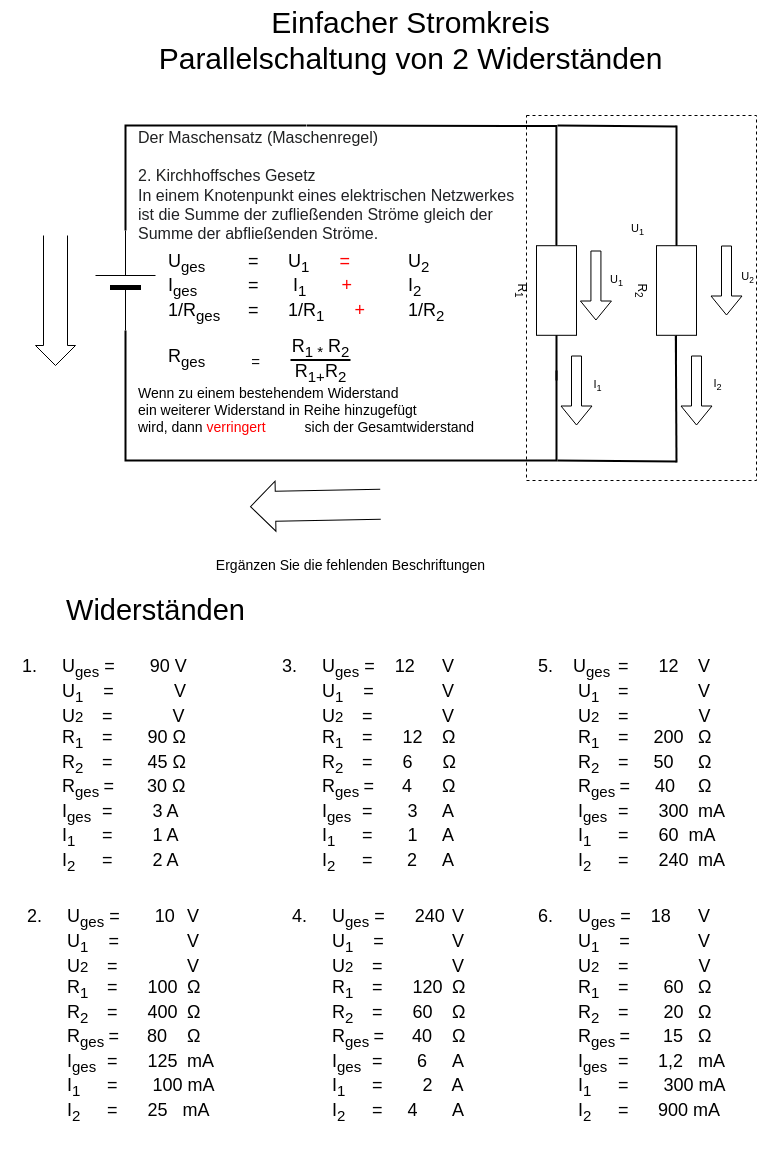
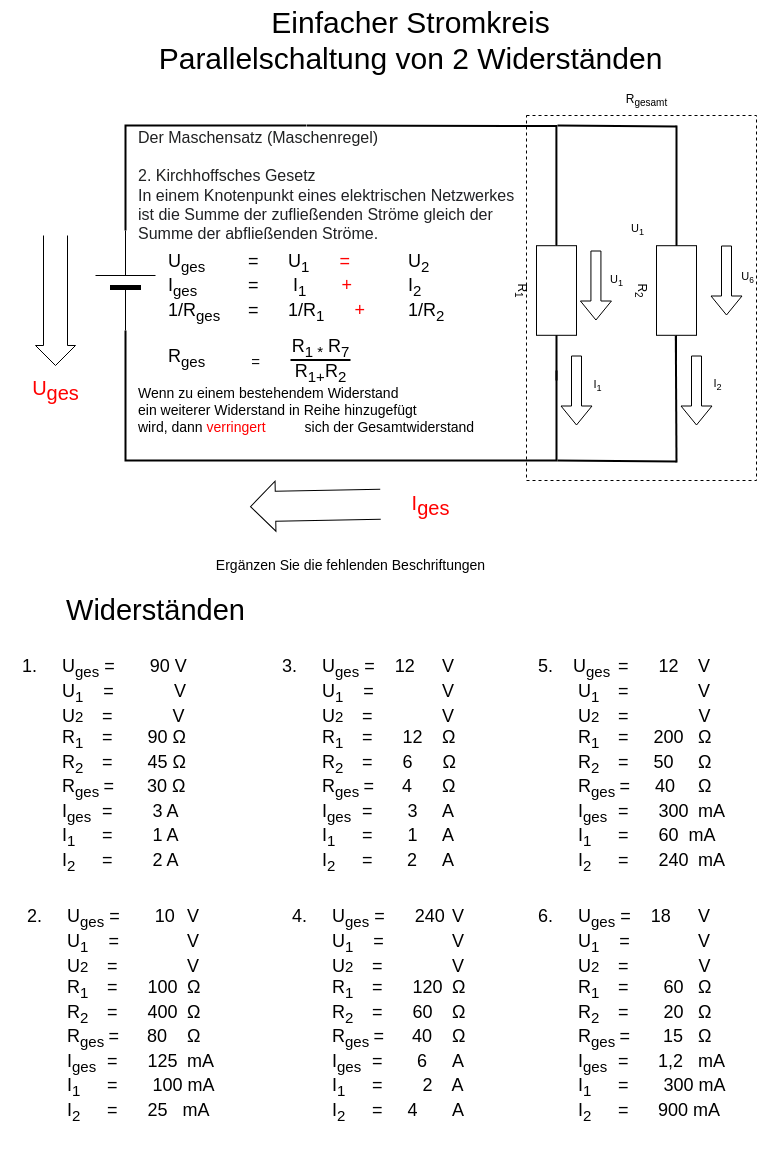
node "Rgesamt": added
node "U2": label "U2" -> "U6"
node "R1 * R2 R1+R2": label "R1 * R2 R1+R2" -> "R1 * R7 R1+R2"
node "Uges": added
node "Iges": added
